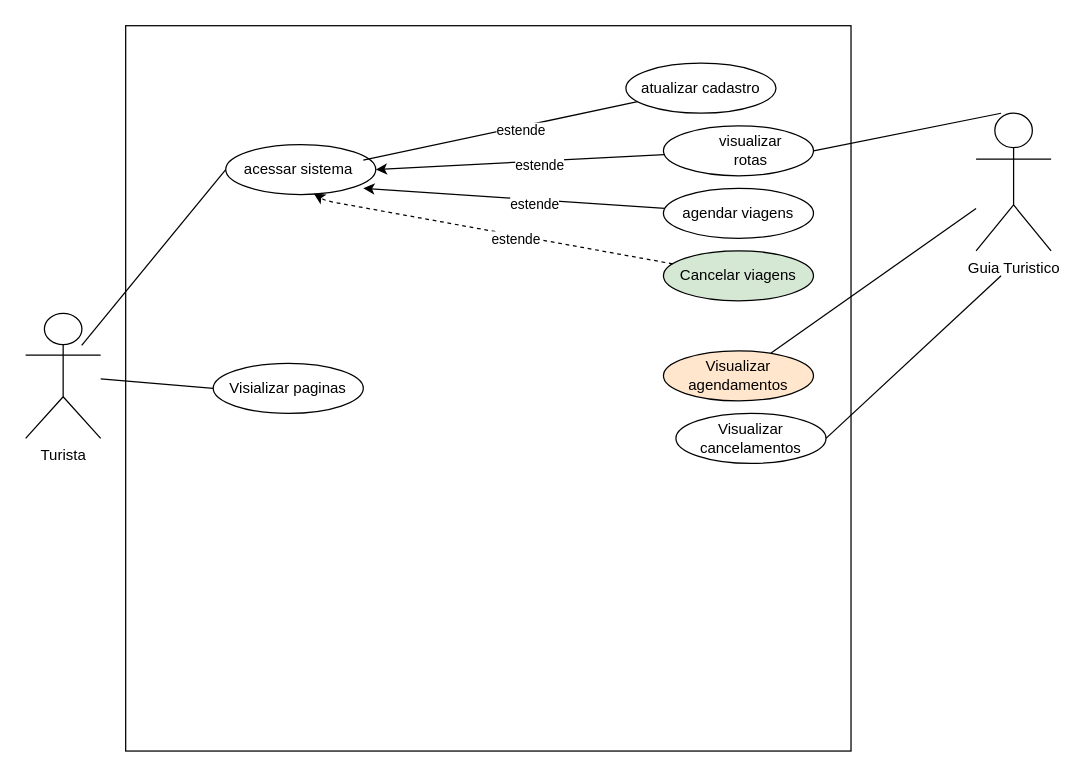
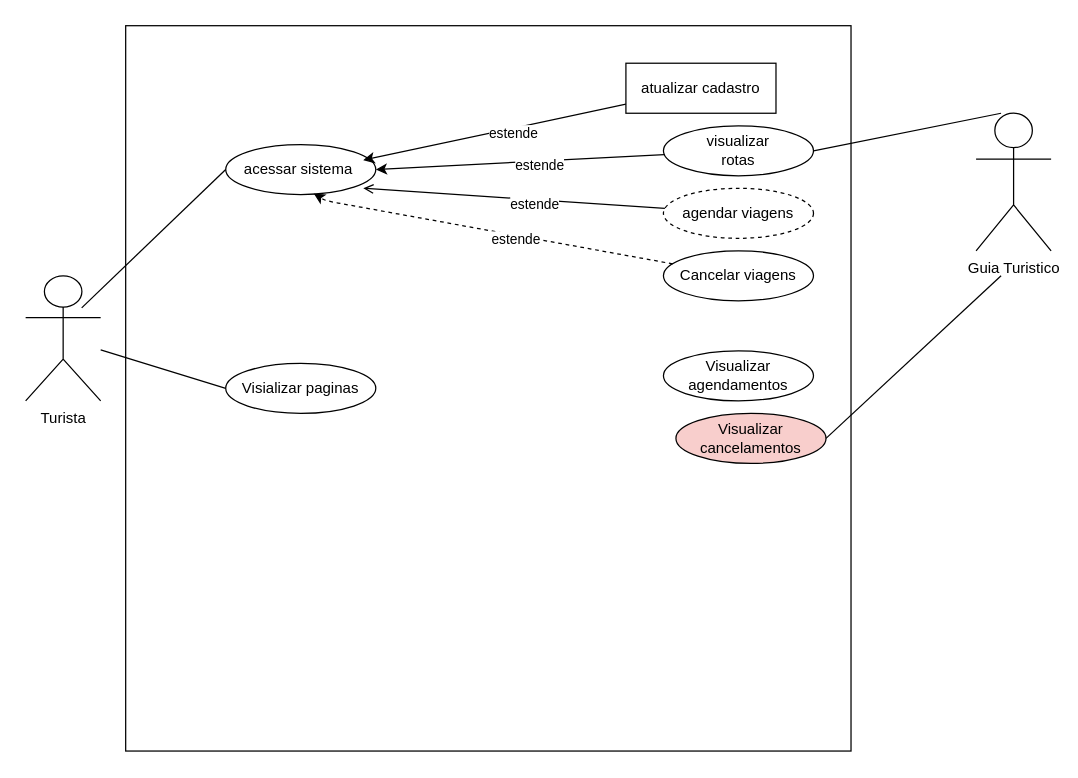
node "atualizar cadastro": shape ellipse -> rectangle
node "visualizar rotas": moved (751, 151) -> (738, 151)
edge "atualizar cadastro" -- "acessar sistema": arrowhead none -> classic
edge "agendar viagens" -> "acessar sistema": arrowhead classic -> open
node "agendar viagens": style solid -> dashed
node "Cancelar viagens": fillcolor #d5e8d4 -> #ffffff
edge "Guia Turistico" -- "Visualizar agendamentos": removed
node "Turista": moved (63, 376) -> (63, 338)
node "Visualizar agendamentos": fillcolor #ffe6cc -> #ffffff
node "Visializar paginas": moved (288, 388) -> (301, 388)
node "Visualizar cancelamentos": fillcolor #ffffff -> #f8cecc
